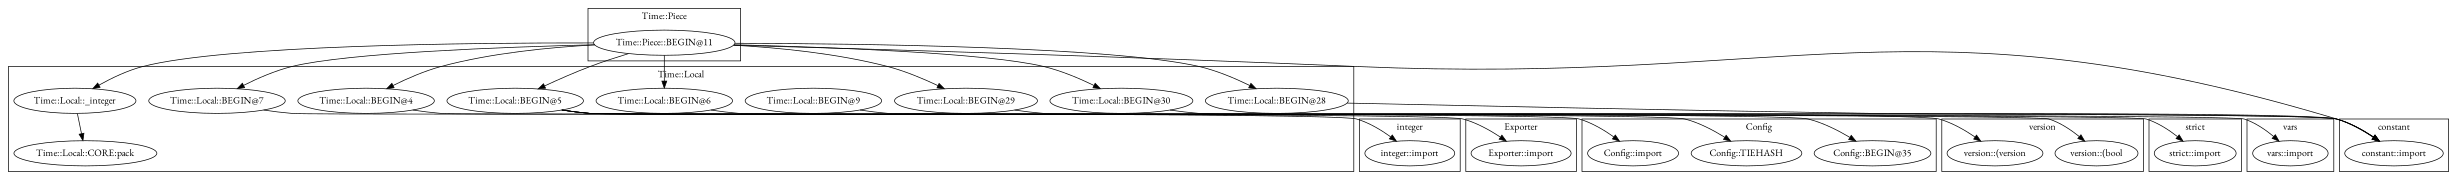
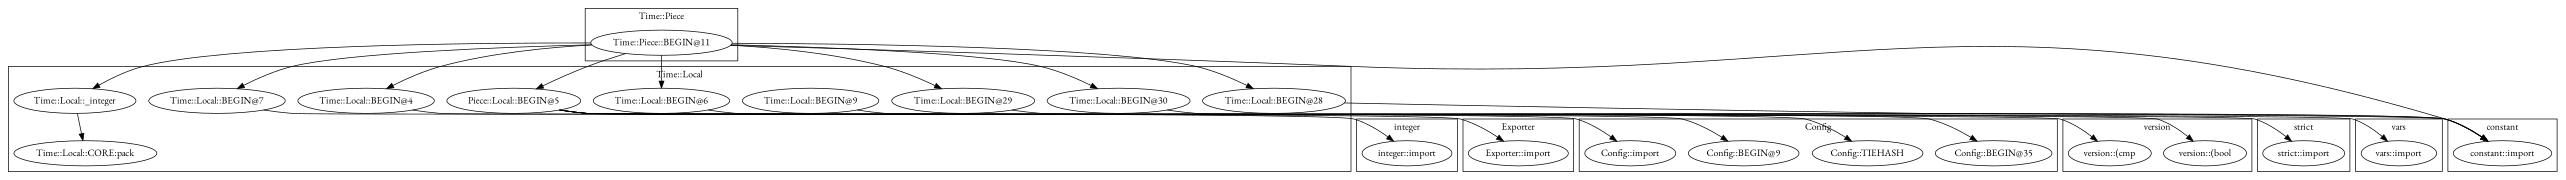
node "Time::Local::BEGIN@5": label "Time::Local::BEGIN@5" -> "Piece::Local::BEGIN@5"
node "Config::BEGIN@9": added
node "version::(version": label "version::(version" -> "version::(cmp"
